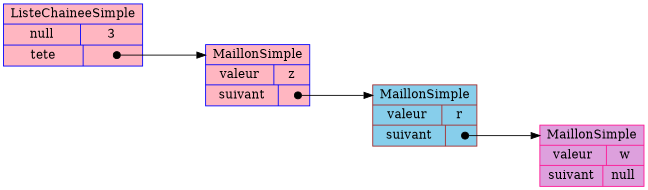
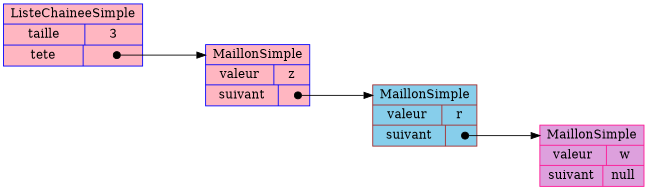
node "ListeChaineeSimple": text "null" -> "taille"
